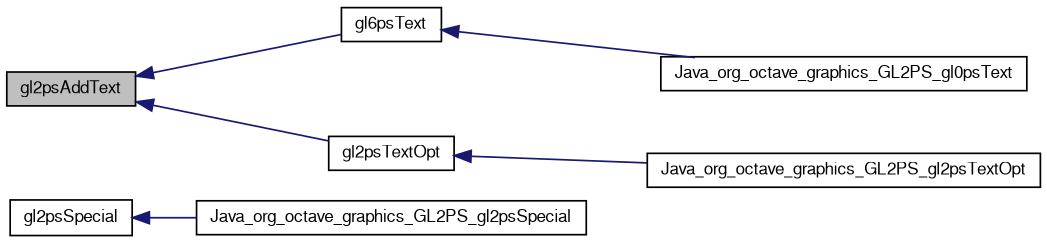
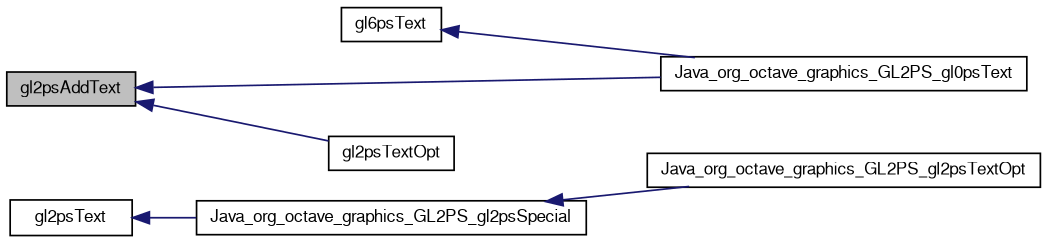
edge "gl6psText" -> "gl2psAddText": now "Java_org_octave_graphics_GL2PS_gl0psText" -> "gl2psAddText"
edge "Java_org_octave_graphics_GL2PS_gl2psTextOpt" -> "gl2psTextOpt": now "Java_org_octave_graphics_GL2PS_gl2psTextOpt" -> "Java_org_octave_graphics_GL2PS_gl2psSpecial"
node "gl2psSpecial": label "gl2psSpecial" -> "gl2psText"
